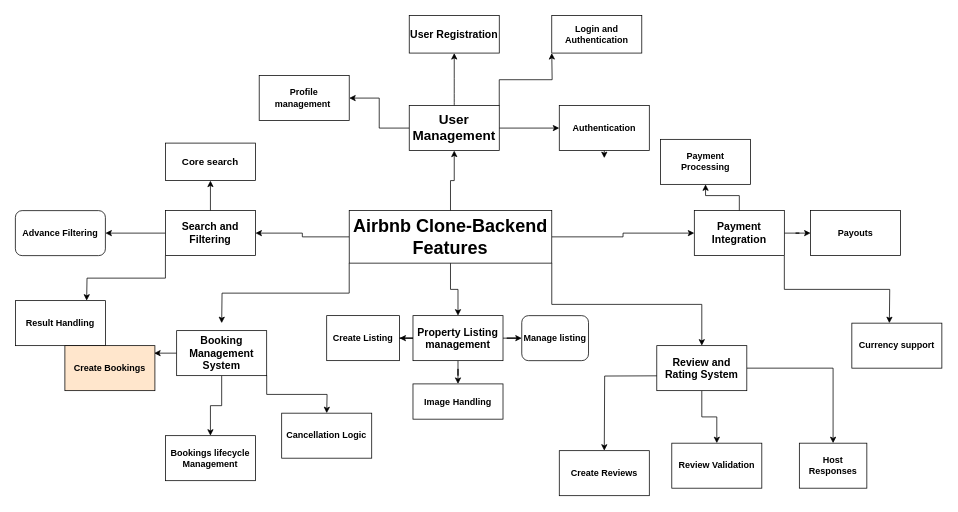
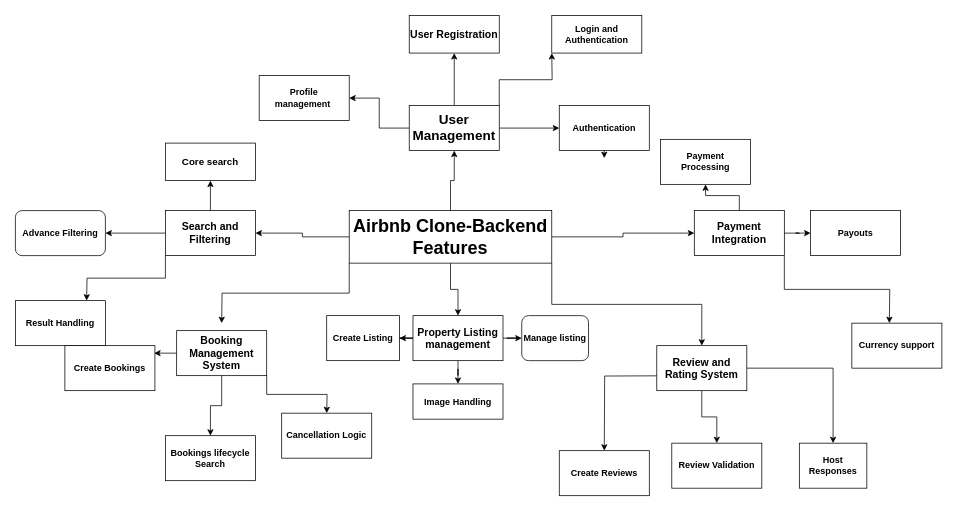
node "Create Bookings": fillcolor #ffe6cc -> #ffffff
node "Bookings lifecycle Management": label "Bookings lifecycle Management" -> "Bookings lifecycle Search"
